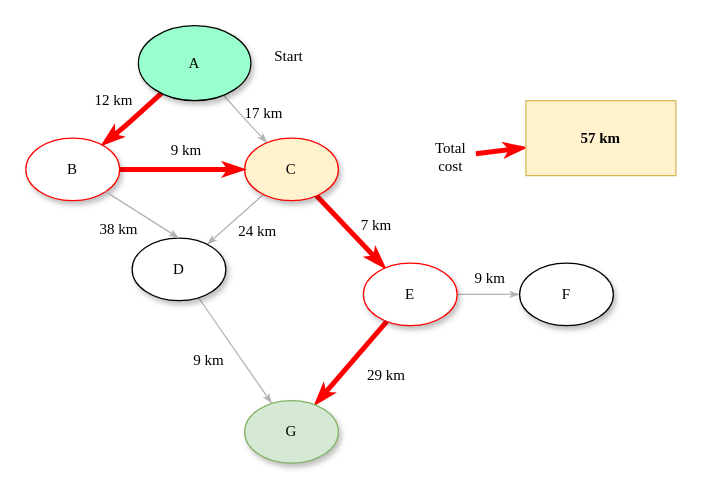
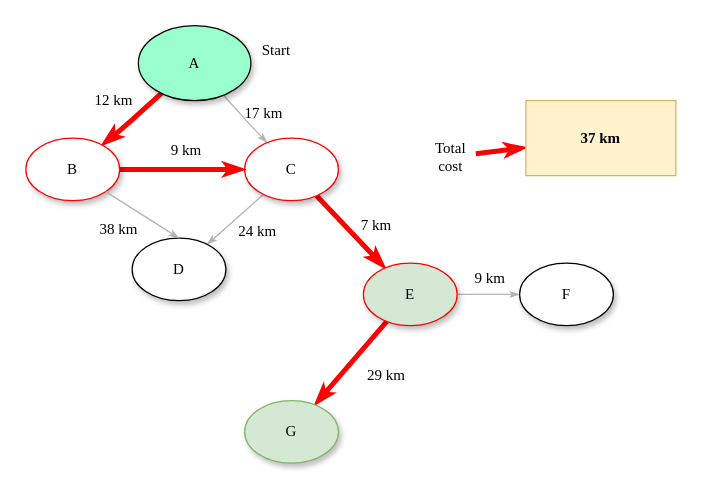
node "Start": moved (288, 57) -> (276, 51)
node "57 km": label "57 km" -> "37 km"
node "C": fillcolor #fff2cc -> #ffffff
node "E": fillcolor #ffffff -> #d5e8d4
edge "D" -> "G": removed, label "9 km"
